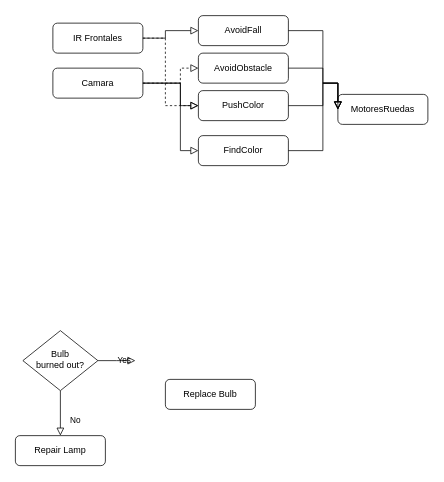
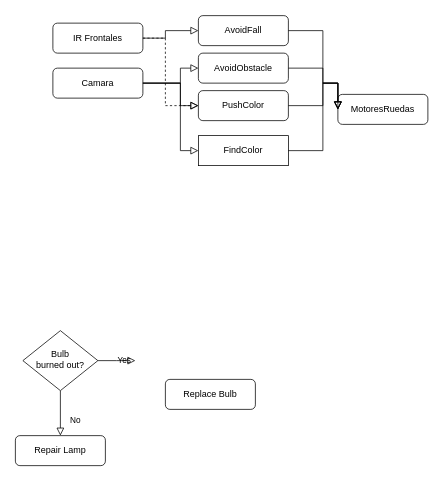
edge "Camara" -> "AvoidObstacle": style dashed -> solid
node "FindColor": shape rounded rectangle -> rectangle
